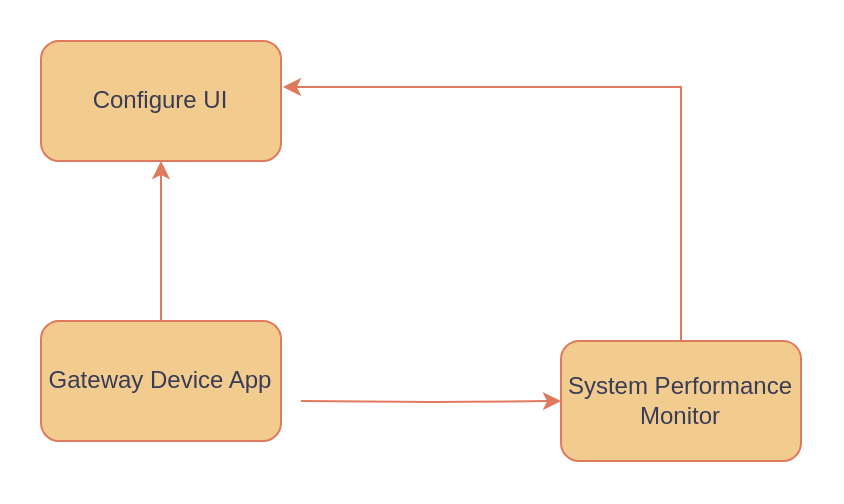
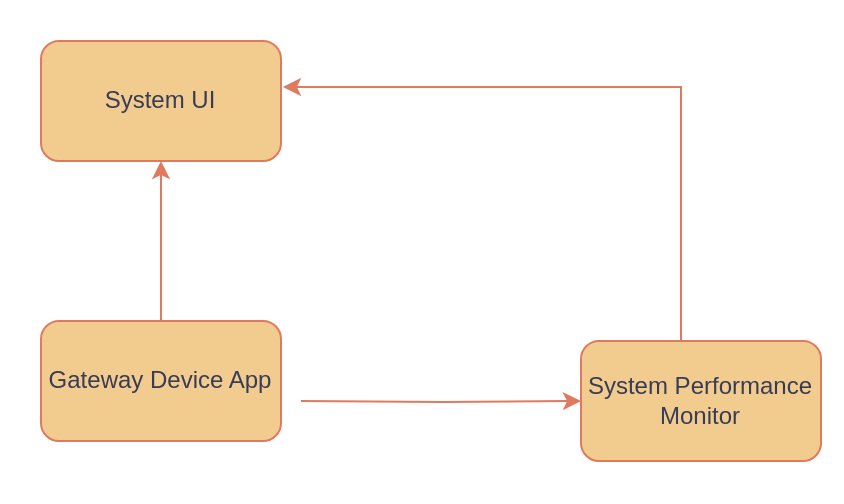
node "Configure UI": label "Configure UI" -> "System UI"
node "System Performance Monitor": moved (681, 401) -> (701, 401)
